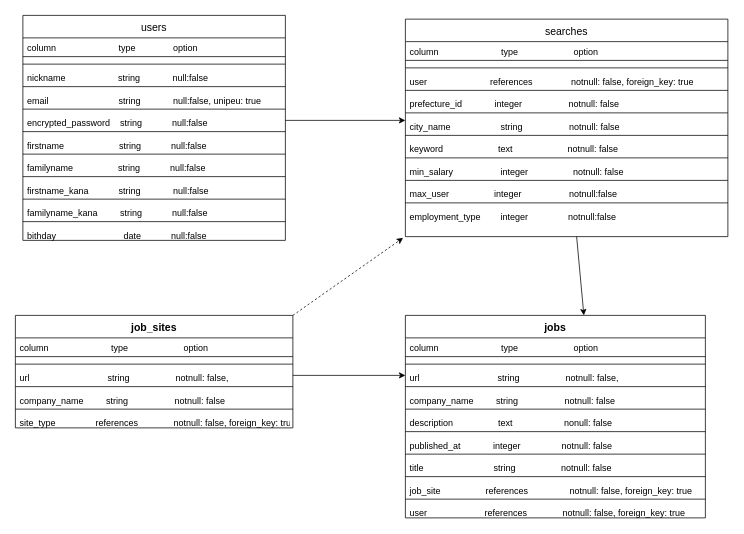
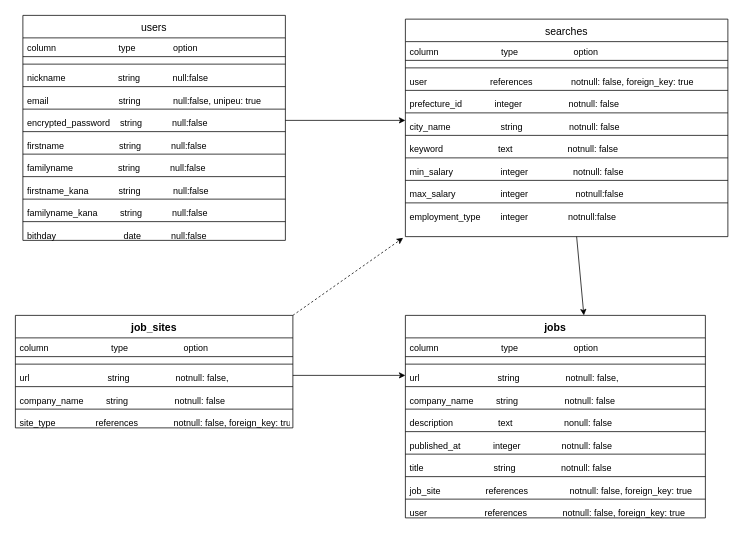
node "max_user integer notnull:false": label "max_user integer notnull:false" -> "max_salary integer notnull:false"
